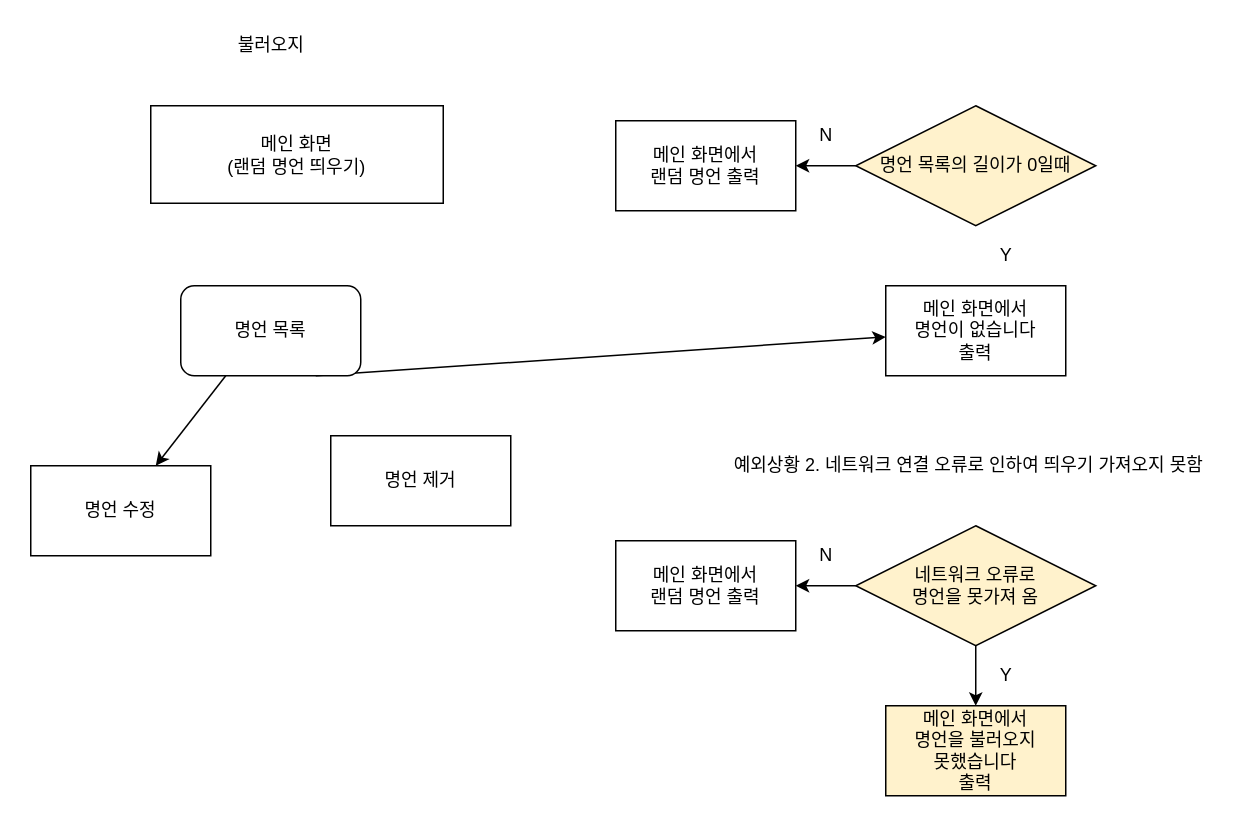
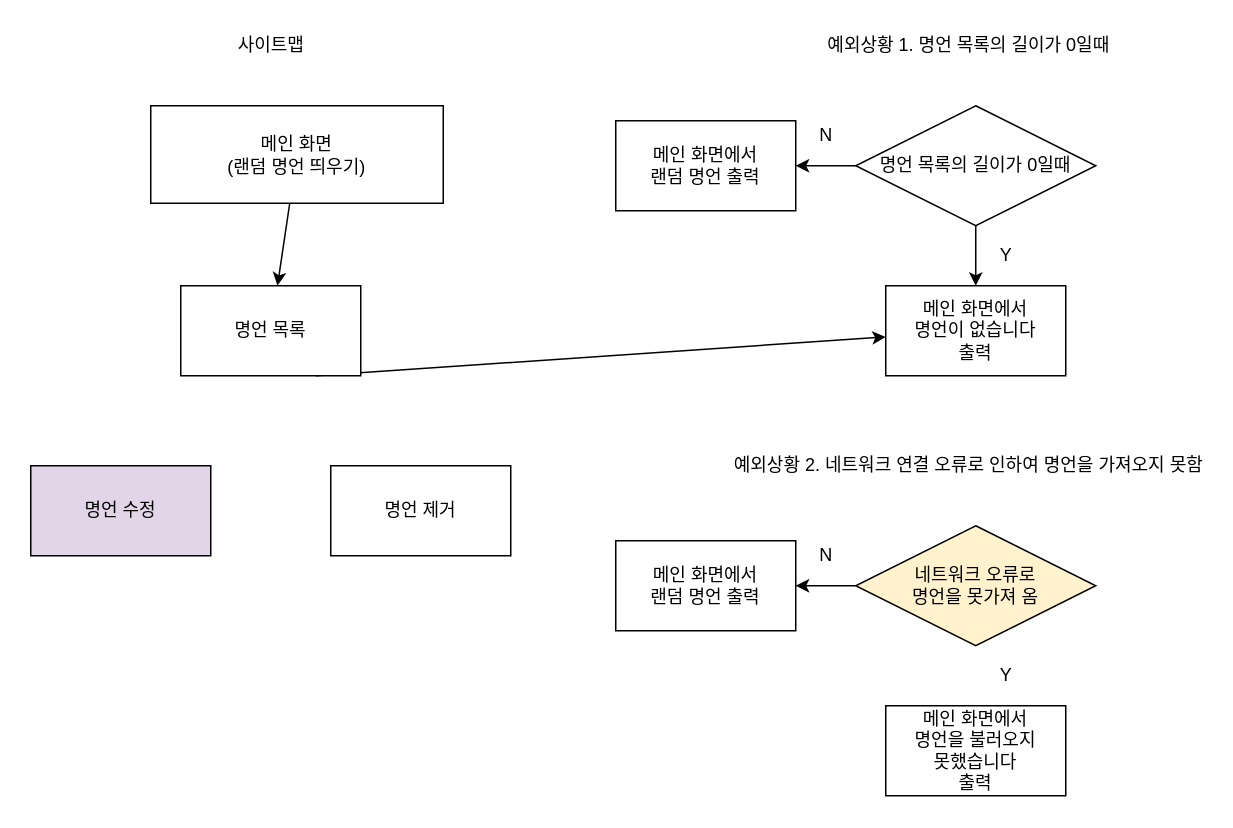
node "불러오지": label "불러오지" -> "사이트맵"
node "예외상황 1. 명언 목록의 길이가 0일때": added
node "명언 목록의 길이가 0일때": fillcolor #fff2cc -> #ffffff
edge "메인 화면 (랜덤 명언 띄우기)" -> "명언 목록": added
edge "명언 목록의 길이가 0일때" -> "메인 화면에서 명언이 없습니다 출력": added
node "명언 목록": shape rounded rectangle -> rectangle
edge "명언 목록" -> "명언 수정": removed
node "예외상황 2. 네트워크 연결 오류로 인하여 띄우기 가져오지 못함": label "예외상황 2. 네트워크 연결 오류로 인하여 띄우기 가져오지 못함" -> "예외상황 2. 네트워크 연결 오류로 인하여 명언을 가져오지 못함"
node "명언 제거": moved (421, 481) -> (421, 511)
node "명언 수정": fillcolor #ffffff -> #e1d5e7
edge "네트워크 오류로 명언을 못가져 옴" -> "메인 화면에서 명언을 불러오지 못했습니다 출력": removed
node "메인 화면에서 명언을 불러오지 못했습니다 출력": fillcolor #fff2cc -> #ffffff
